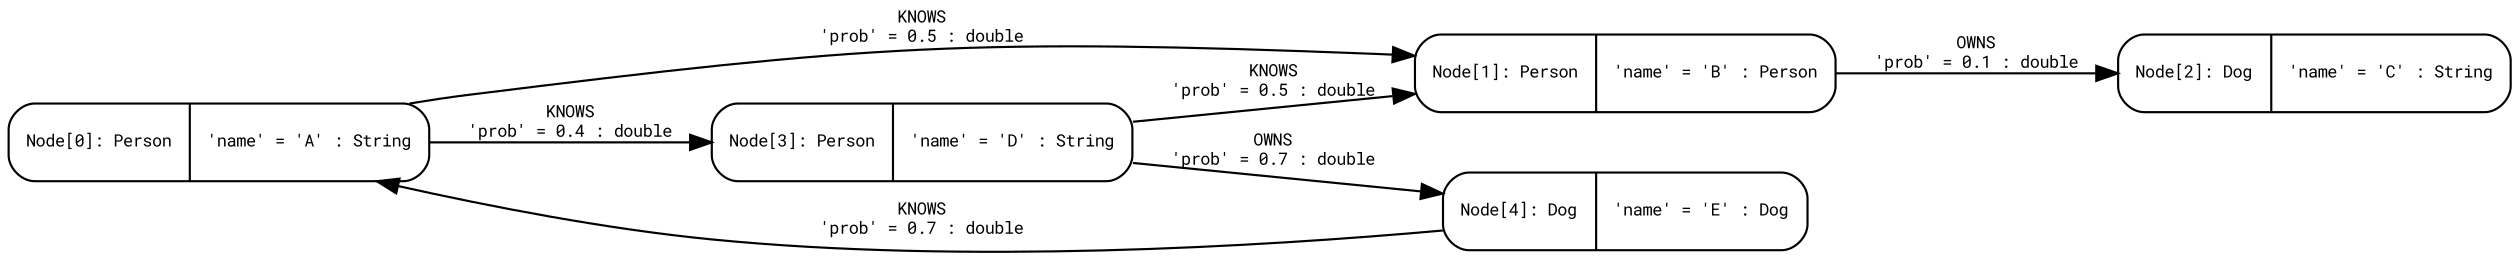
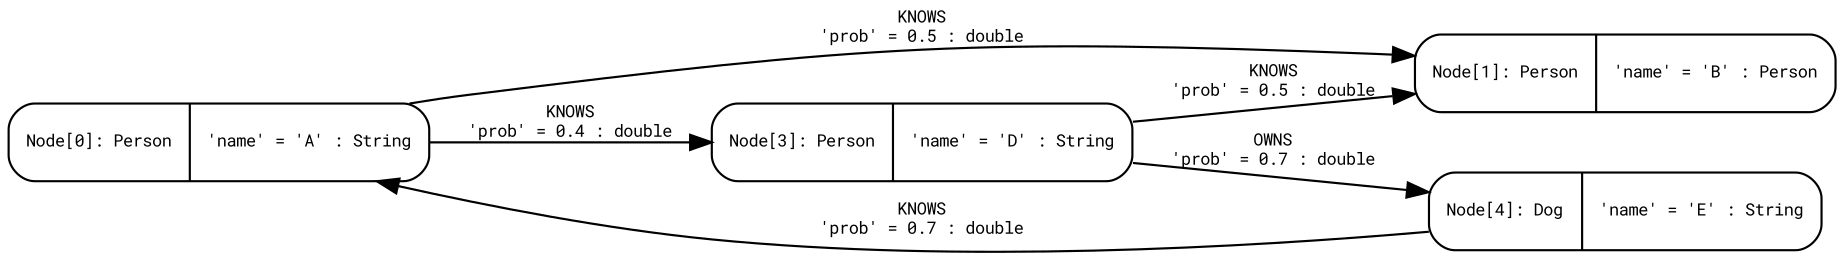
node "Node[2]: Dog": removed
node "Node[4]: Dog": text "'name' = 'E' : Dog" -> "'name' = 'E' : String"
